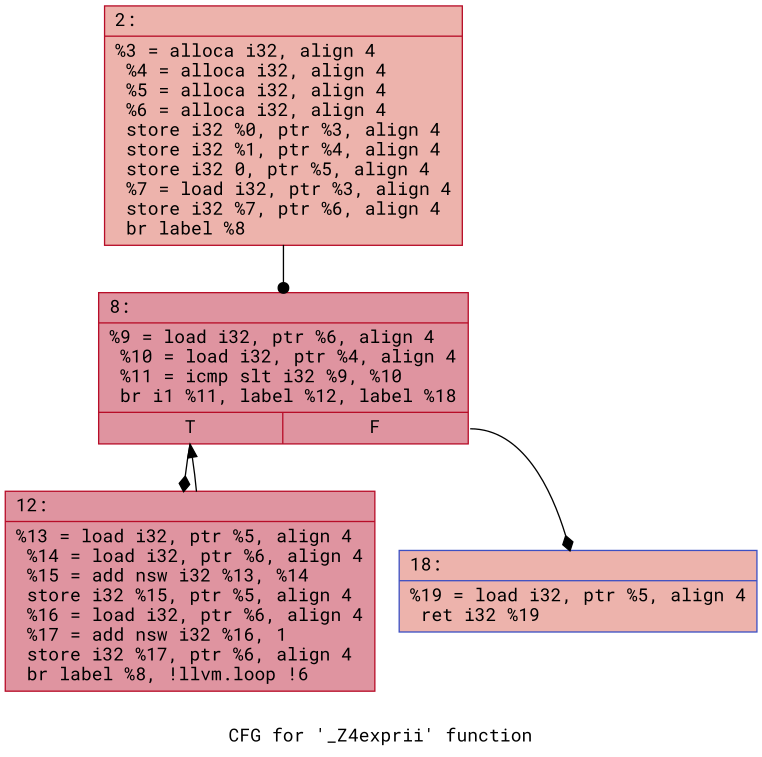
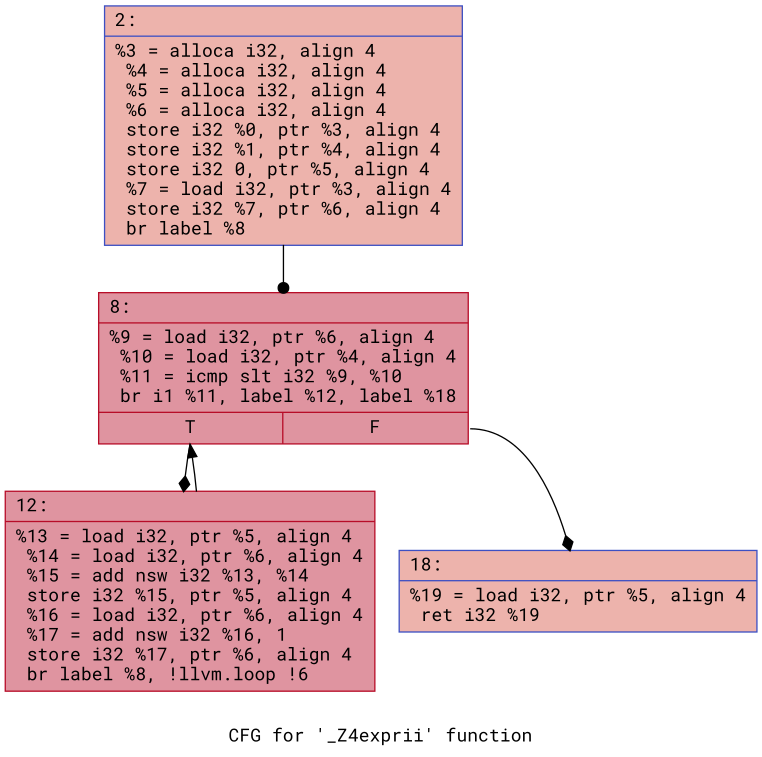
node "2:": color #b70d28ff -> #3d50c3ff
